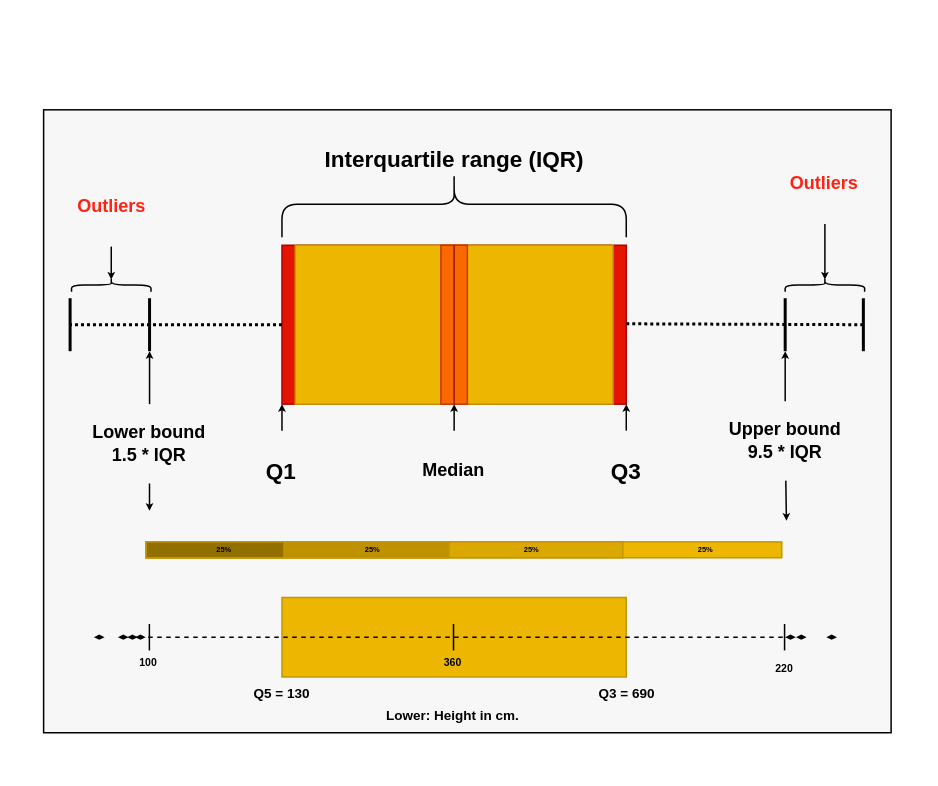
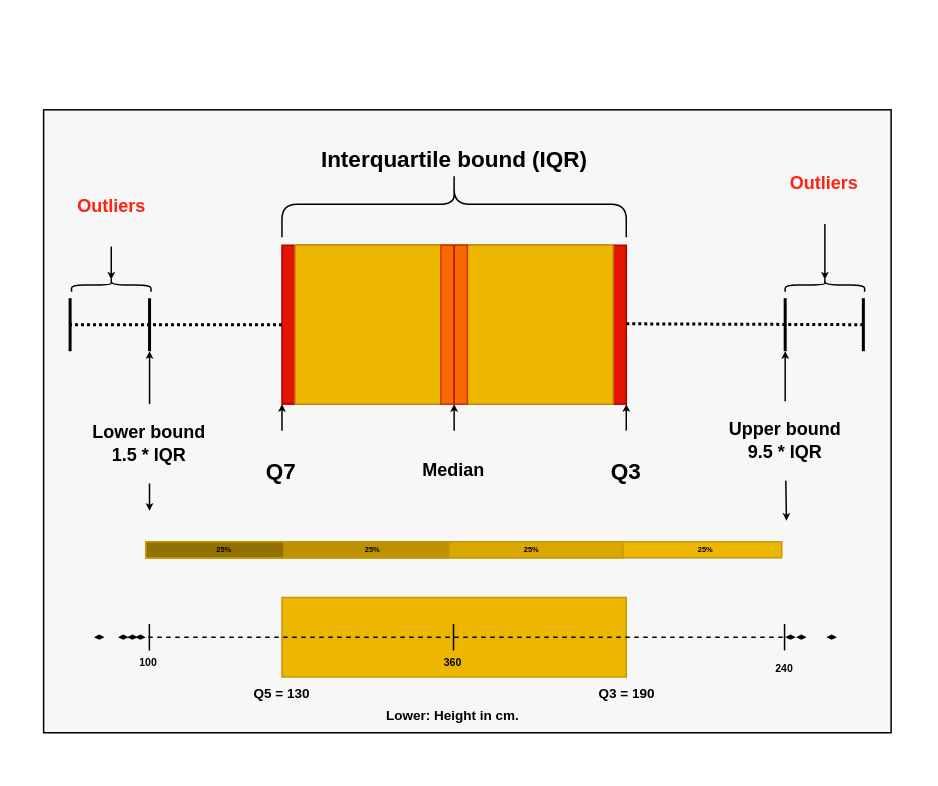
node "Interquartile range (IQR)": label "Interquartile range (IQR)" -> "Interquartile bound (IQR)"
node "Q1": label "Q1" -> "Q7"
node "220": label "220" -> "240"
node "Q3 = 690": label "Q3 = 690" -> "Q3 = 190"
